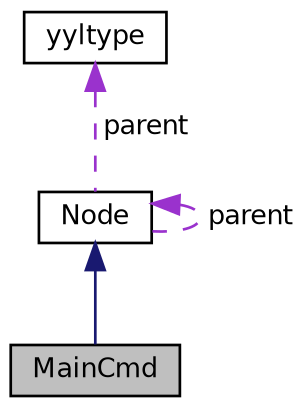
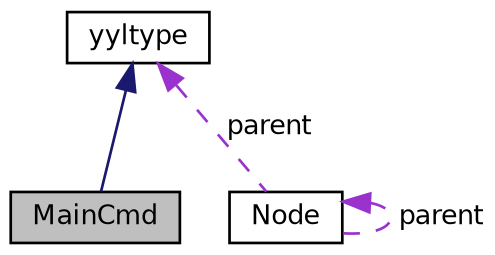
edge "MainCmd" -> "Node": now "MainCmd" -> "yyltype"
